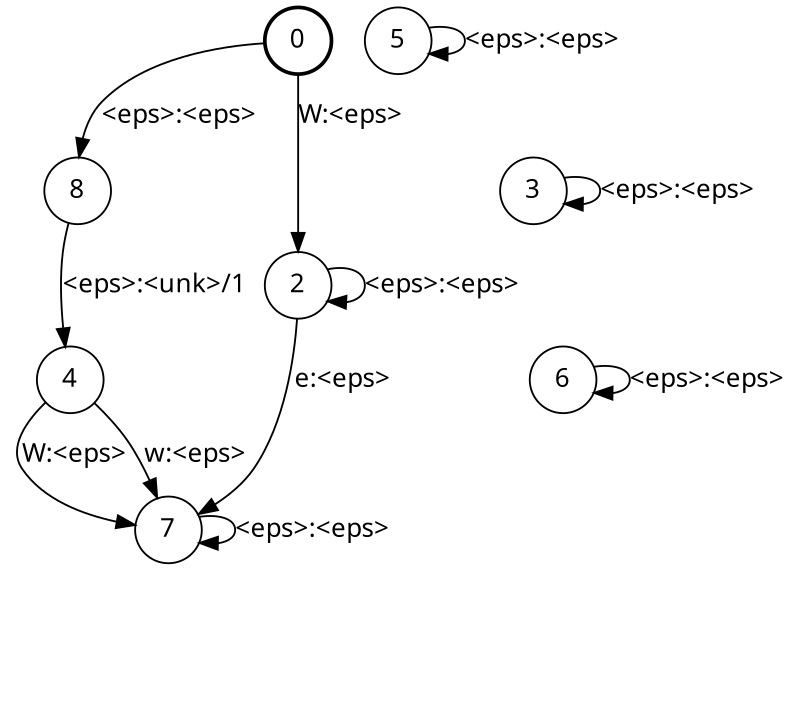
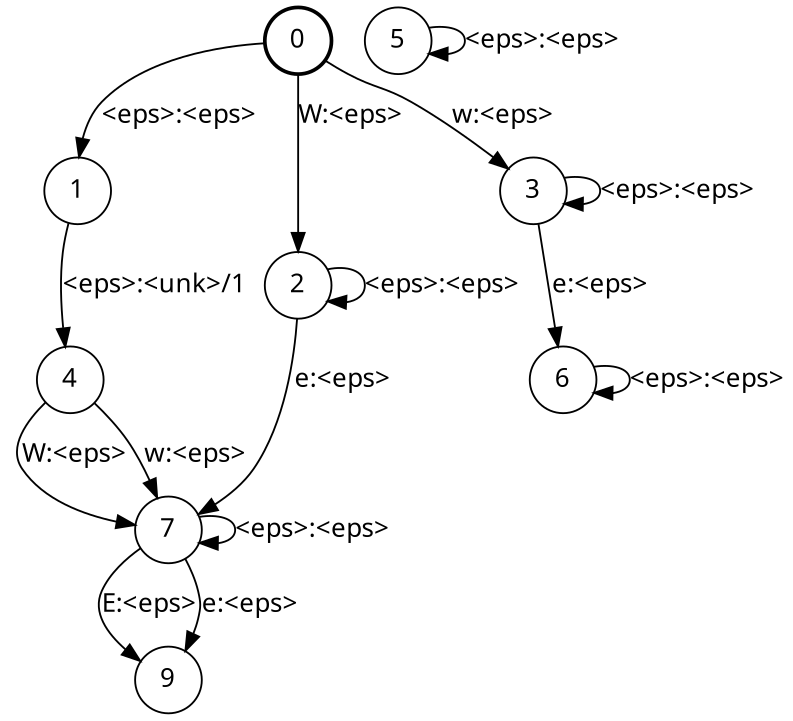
edge "0" -> "3": added, label "w:<eps>"
node "8": label "8" -> "1"
edge "3" -> "6": added, label "e:<eps>"
node "9": added
